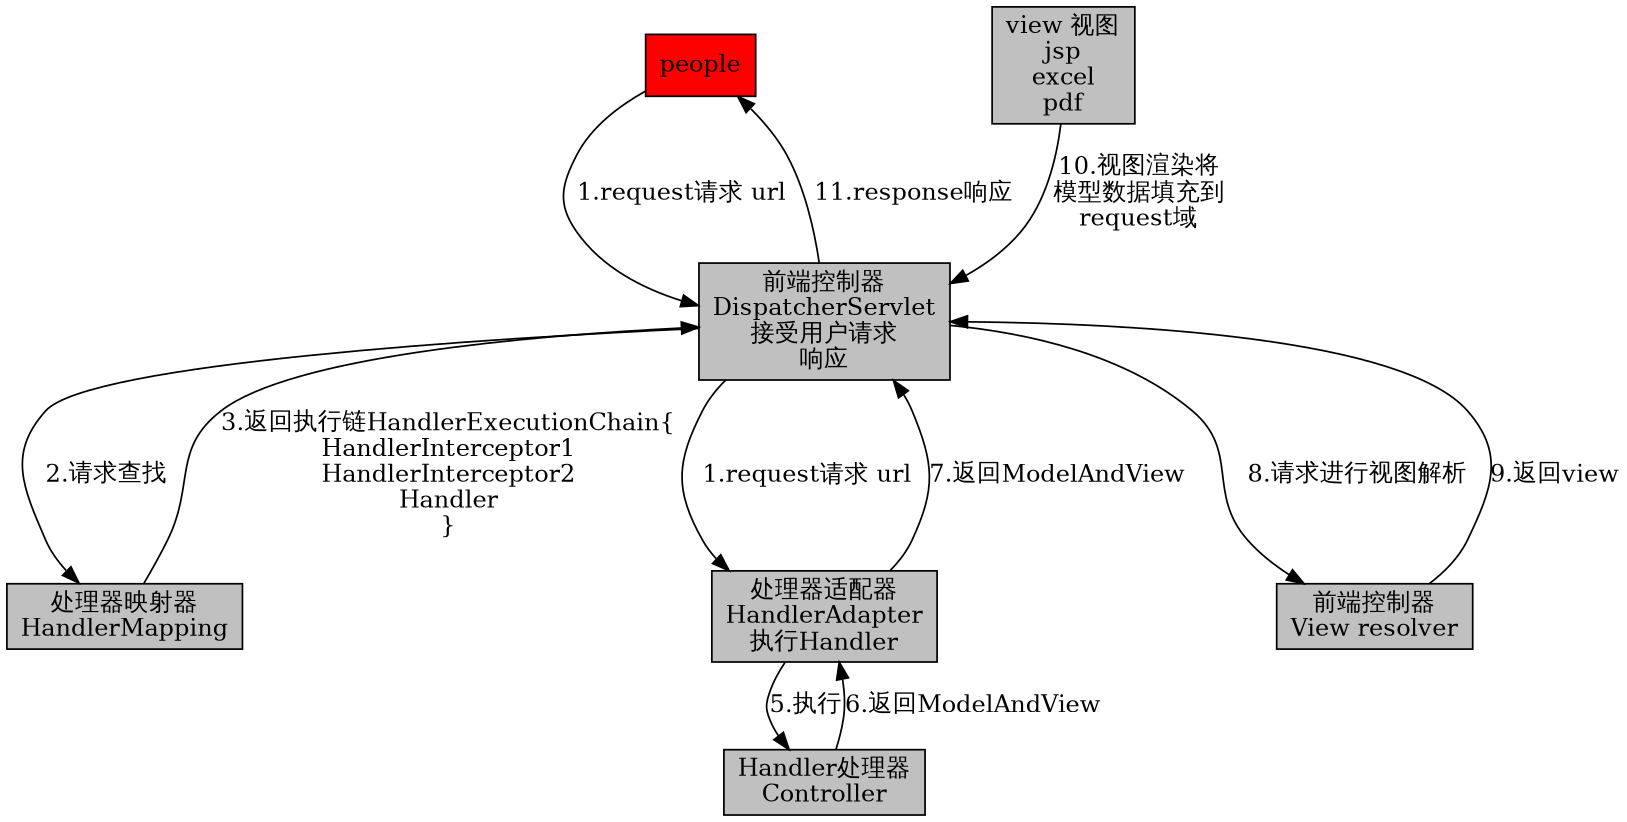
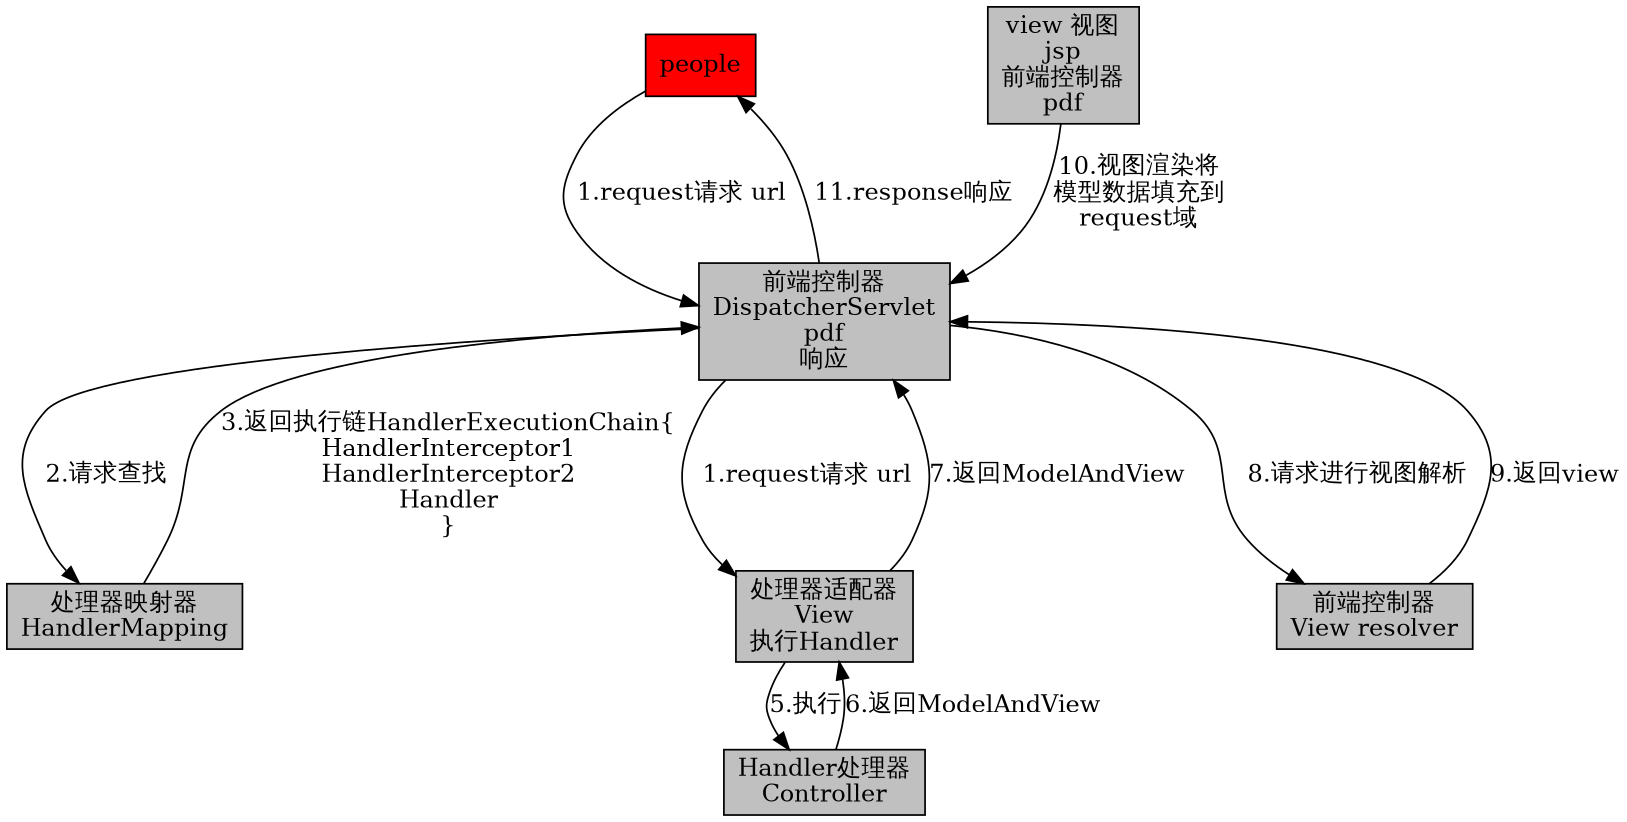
node "view 视图 jsp excel pdf": label "view 视图 jsp excel pdf" -> "view 视图 jsp 前端控制器 pdf"
node "前端控制器 DispatcherServlet 接受用户请求 响应": label "前端控制器 DispatcherServlet 接受用户请求 响应" -> "前端控制器 DispatcherServlet pdf 响应"
node "处理器适配器 HandlerAdapter 执行Handler": label "处理器适配器 HandlerAdapter 执行Handler" -> "处理器适配器 View 执行Handler"
